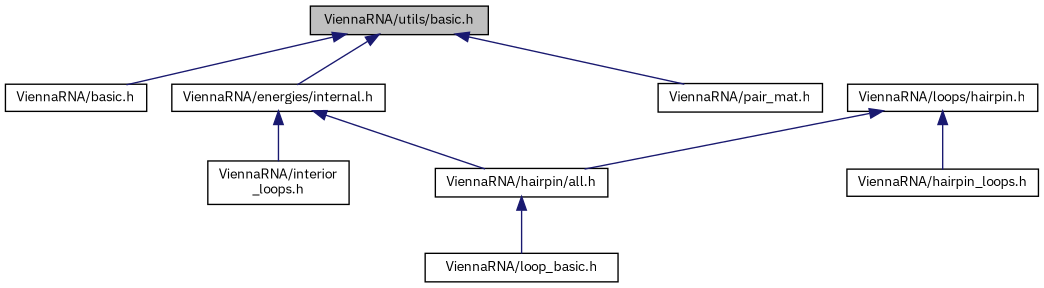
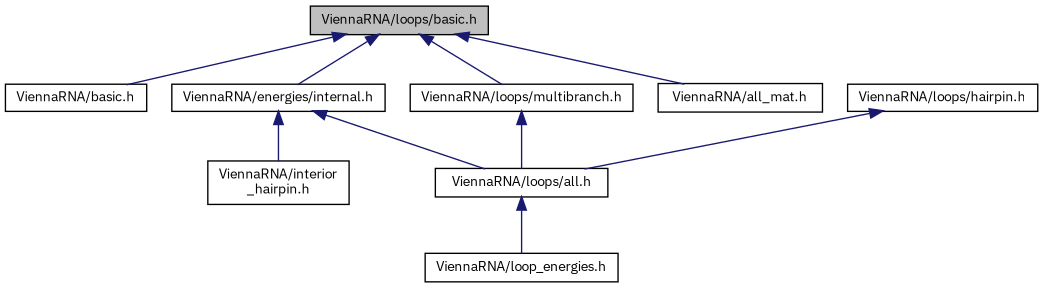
node "ViennaRNA/utils/basic.h": label "ViennaRNA/utils/basic.h" -> "ViennaRNA/loops/basic.h"
node "ViennaRNA/loops/multibranch.h": added
node "ViennaRNA/pair_mat.h": label "ViennaRNA/pair_mat.h" -> "ViennaRNA/all_mat.h"
node "ViennaRNA/interior _loops.h": label "ViennaRNA/interior _loops.h" -> "ViennaRNA/interior _hairpin.h"
node "ViennaRNA/hairpin/all.h": label "ViennaRNA/hairpin/all.h" -> "ViennaRNA/loops/all.h"
node "ViennaRNA/hairpin_loops.h": removed
node "ViennaRNA/loop_basic.h": label "ViennaRNA/loop_basic.h" -> "ViennaRNA/loop_energies.h"
